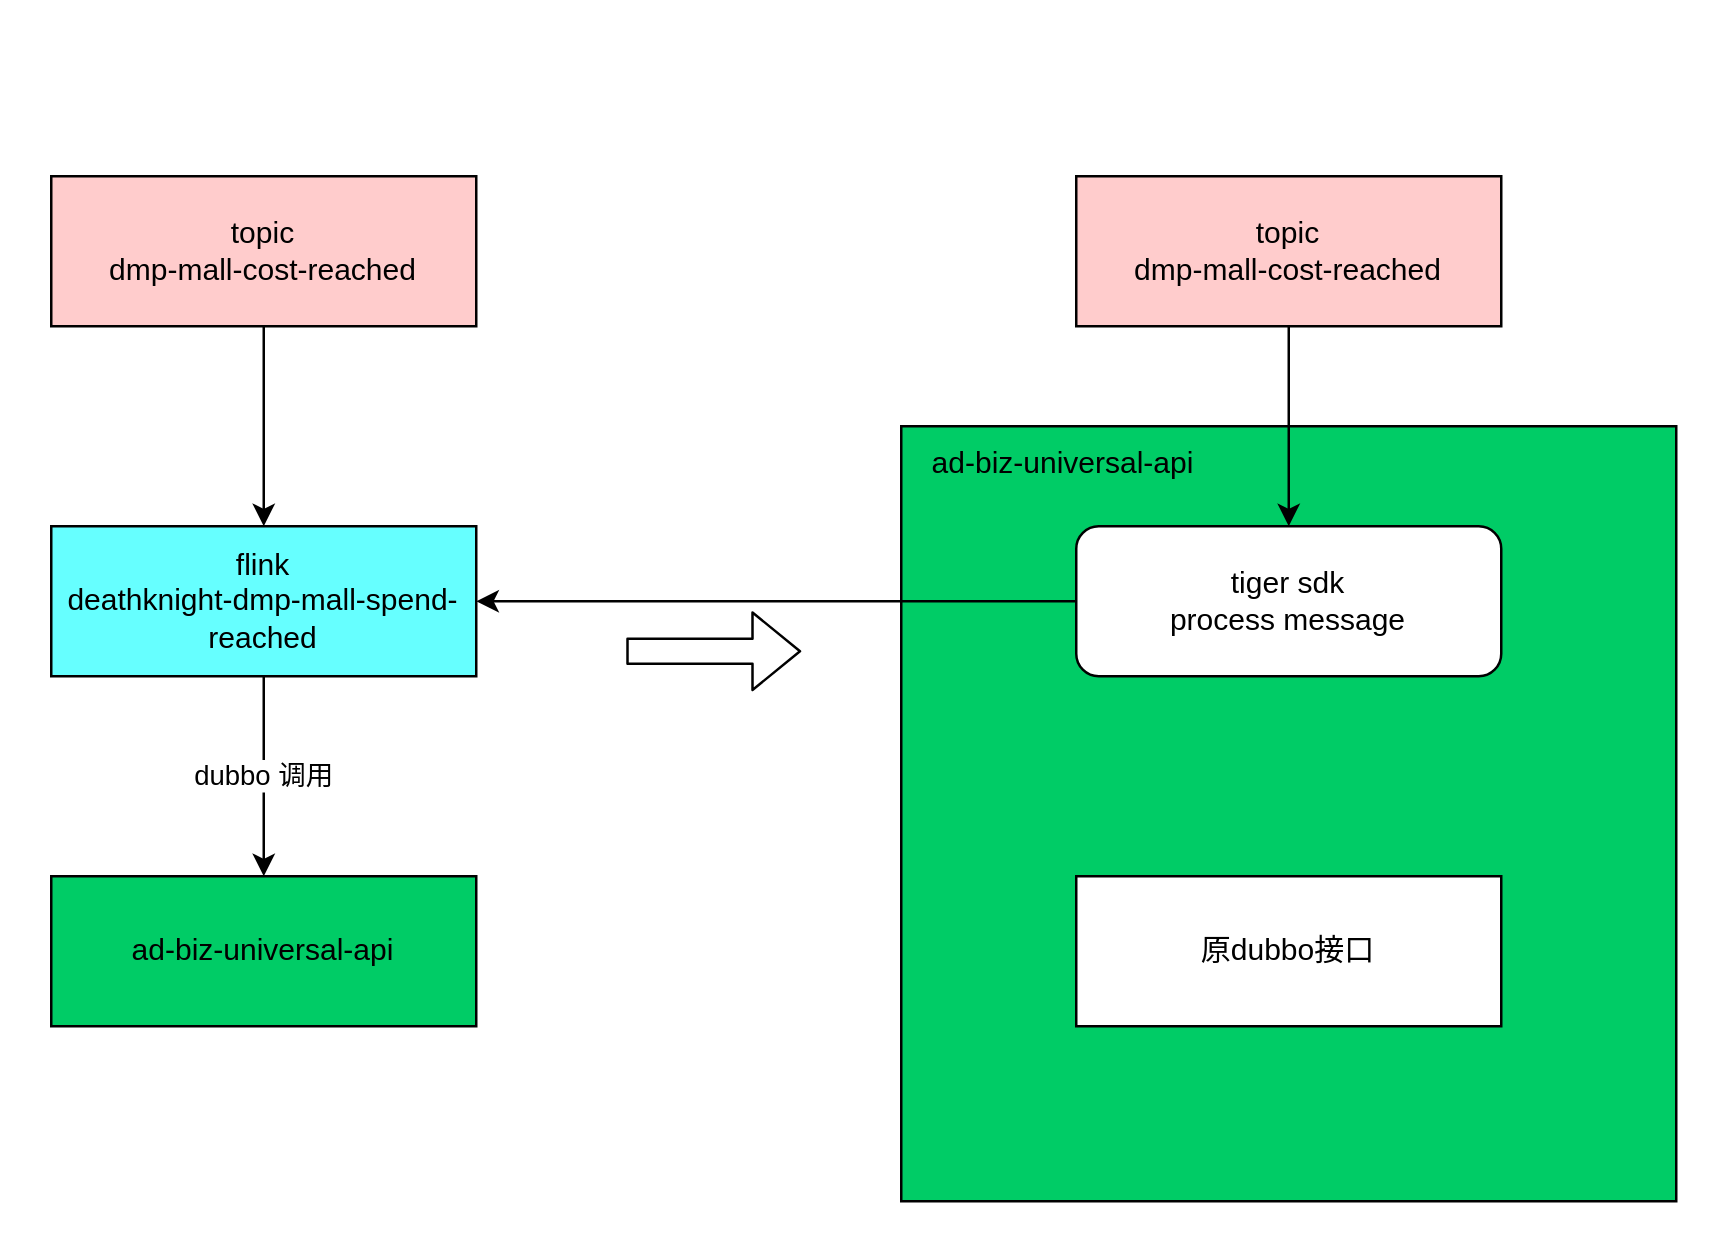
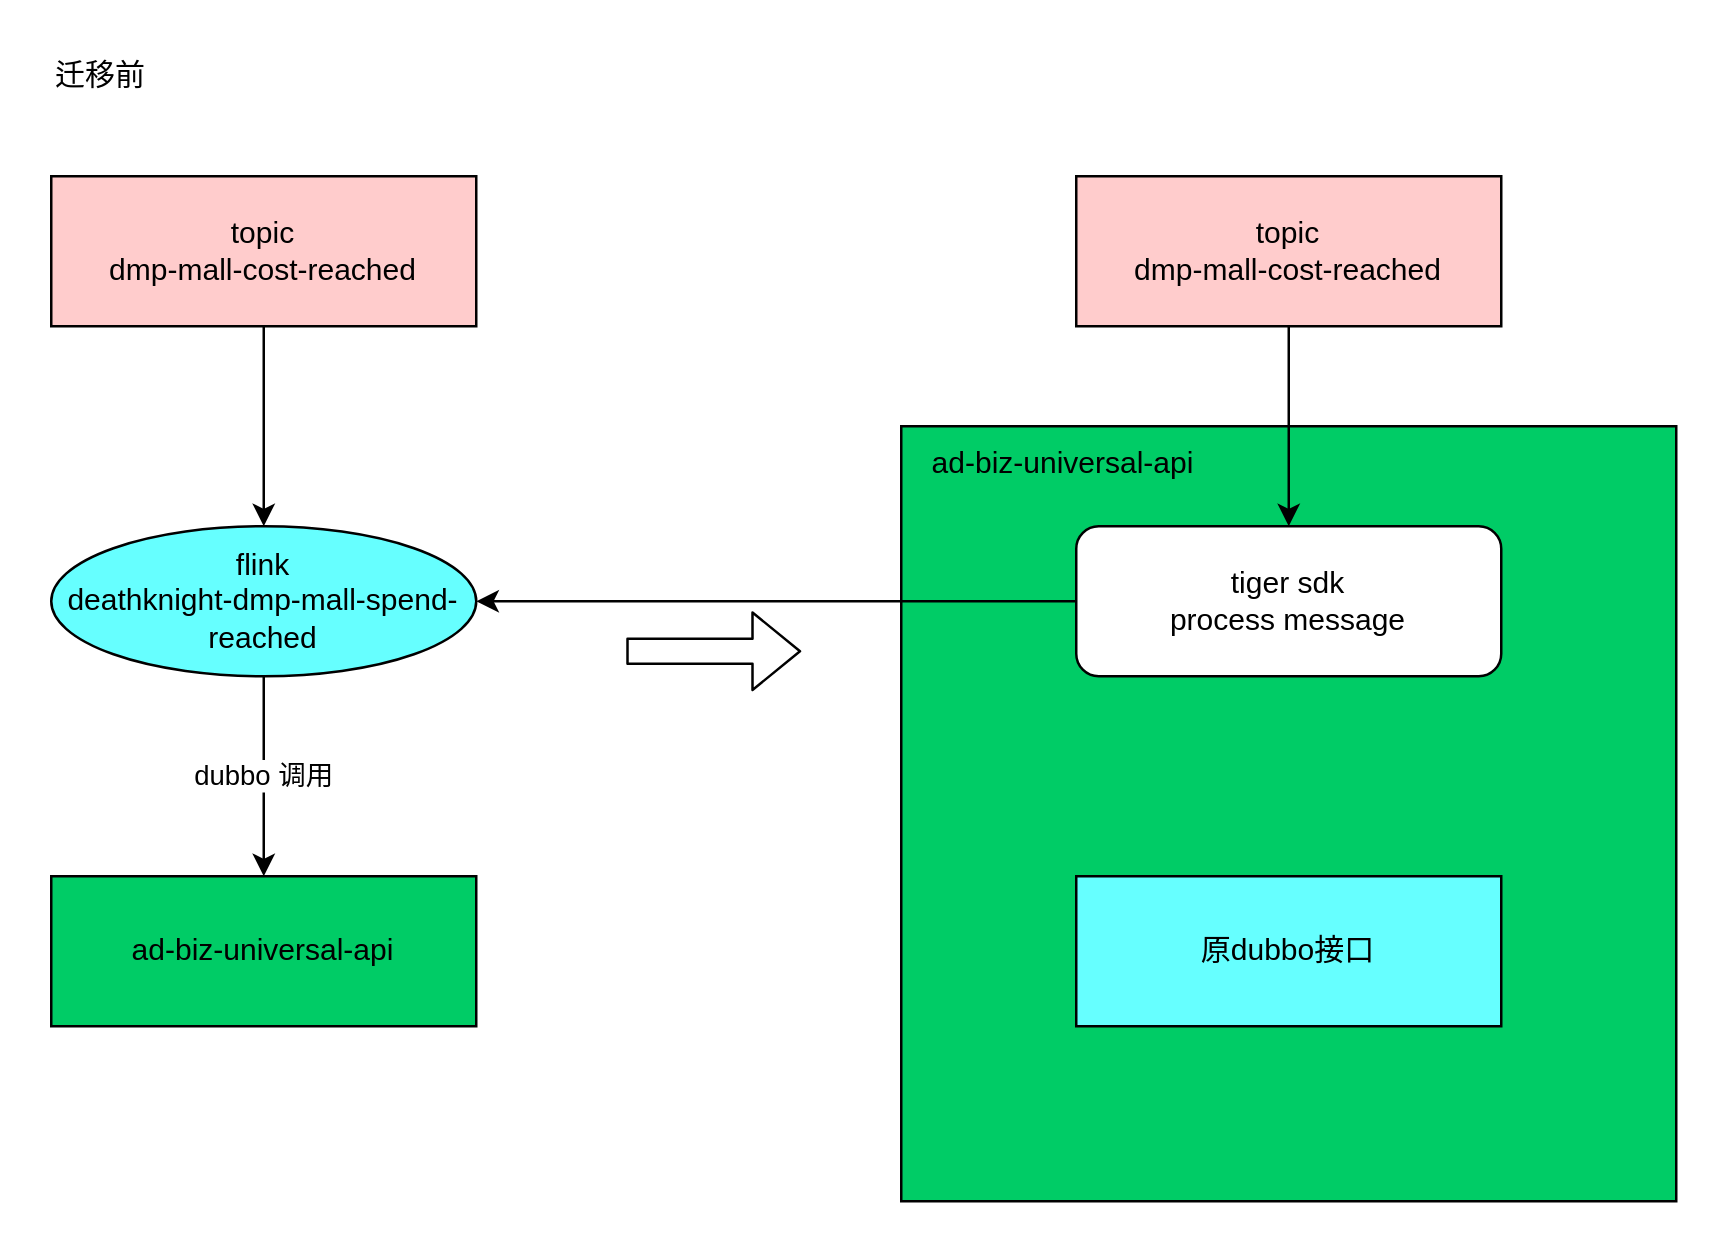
node "迁移前": added
node "flink deathknight-dmp-mall-spend-reached": shape rectangle -> ellipse
node "原dubbo接口": fillcolor #ffffff -> #66ffff
